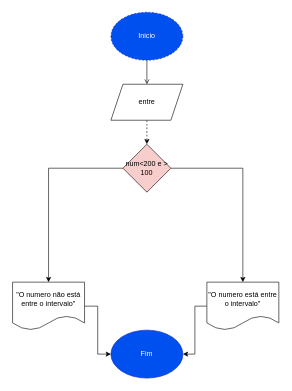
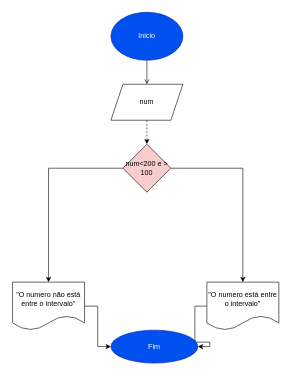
node "Inicio": style dashed -> solid
node "entre": label "entre" -> "num"
node "Fim": size 72x48 -> 87x33
